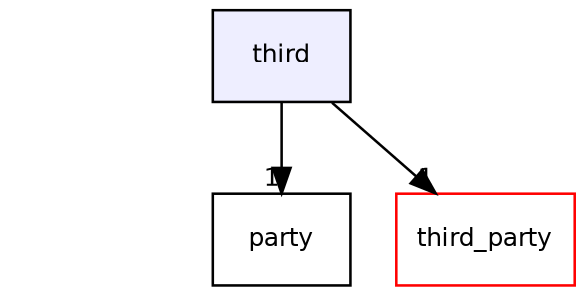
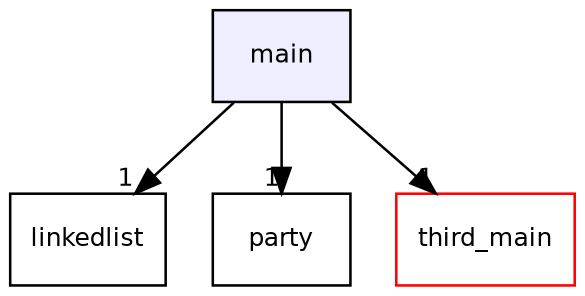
node "third": label "third" -> "main"
node "linkedlist": added
node "third_party": label "third_party" -> "third_main"
